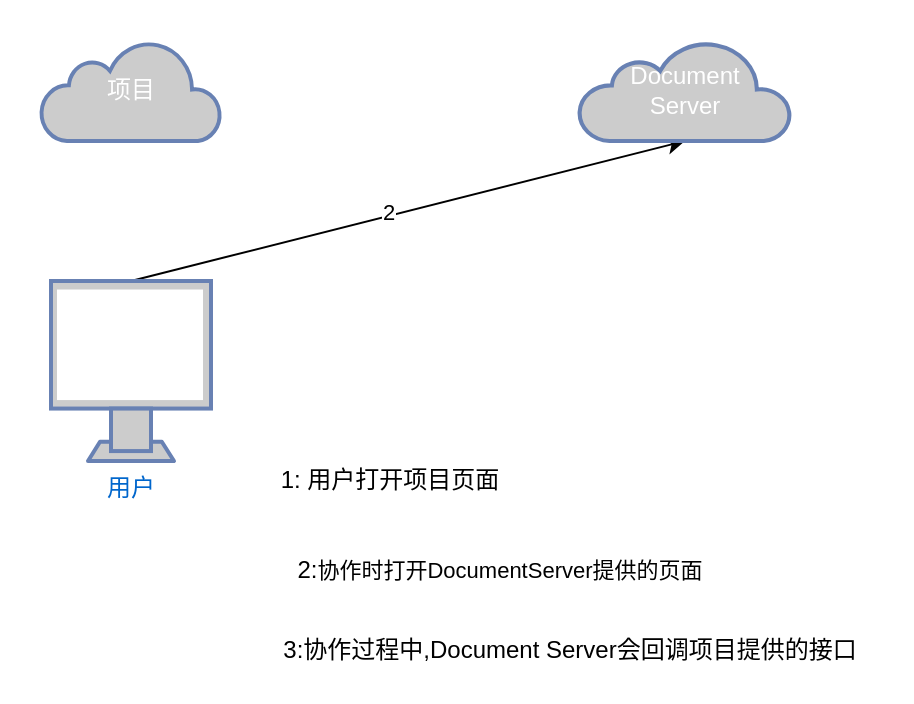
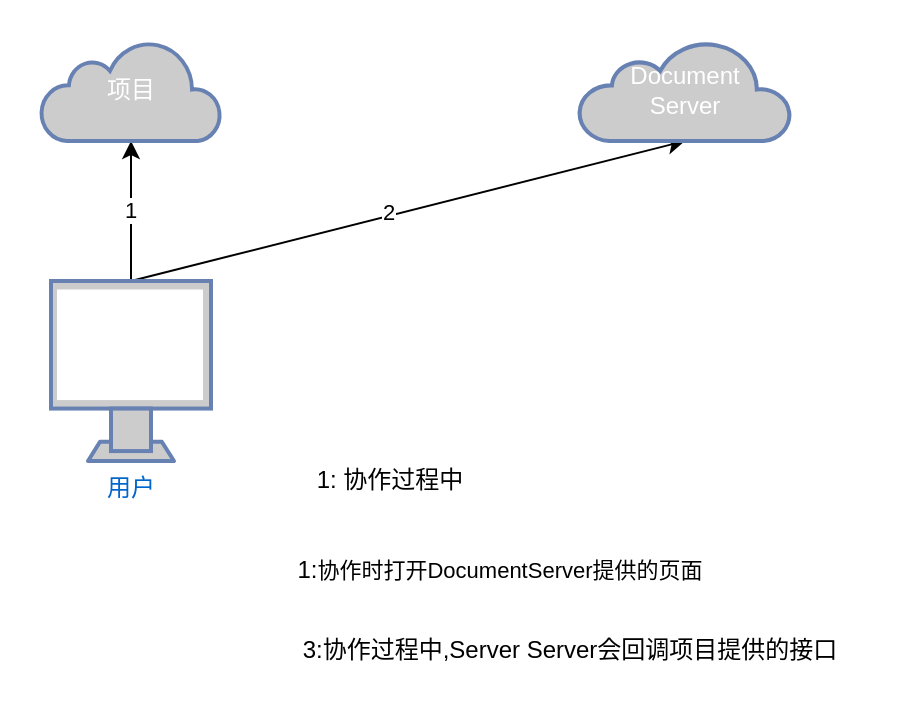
edge "用户" -> "项目": added, label "1"
node "1: 用户打开项目页面": label "1: 用户打开项目页面" -> "1: 协作过程中"
node "2:协作时打开DocumentServer提供的页面": label "2:协作时打开DocumentServer提供的页面" -> "1:协作时打开DocumentServer提供的页面"
node "3:协作过程中,Document Server会回调项目提供的接口": label "3:协作过程中,Document Server会回调项目提供的接口" -> "3:协作过程中,Server Server会回调项目提供的接口"
